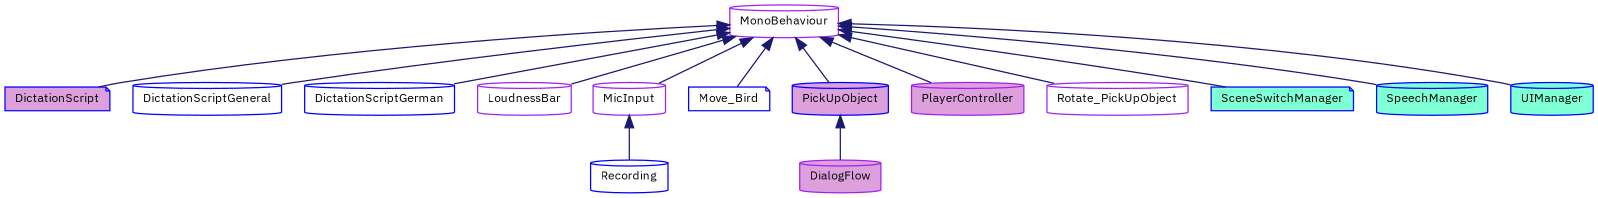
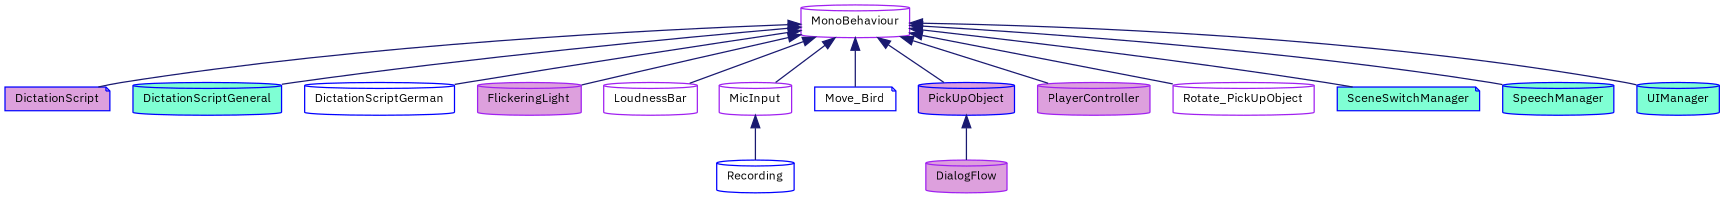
node "DictationScriptGeneral": fillcolor white -> aquamarine
node "FlickeringLight": added
